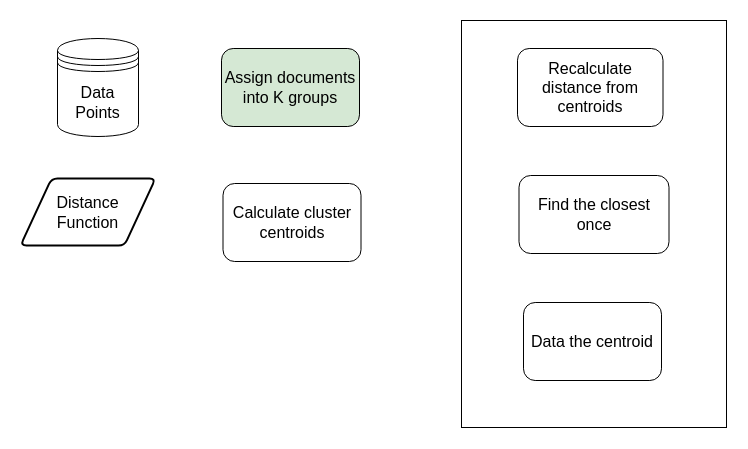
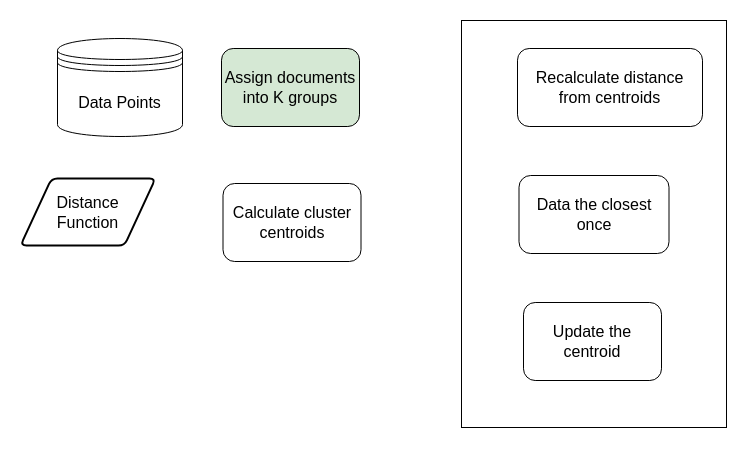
node "Data Points": size 81x98 -> 125x98
node "Recalculate distance from centroids": size 146x78 -> 185x78
node "Find the closest once": label "Find the closest once" -> "Data the closest once"
node "Data the centroid": label "Data the centroid" -> "Update the centroid"
